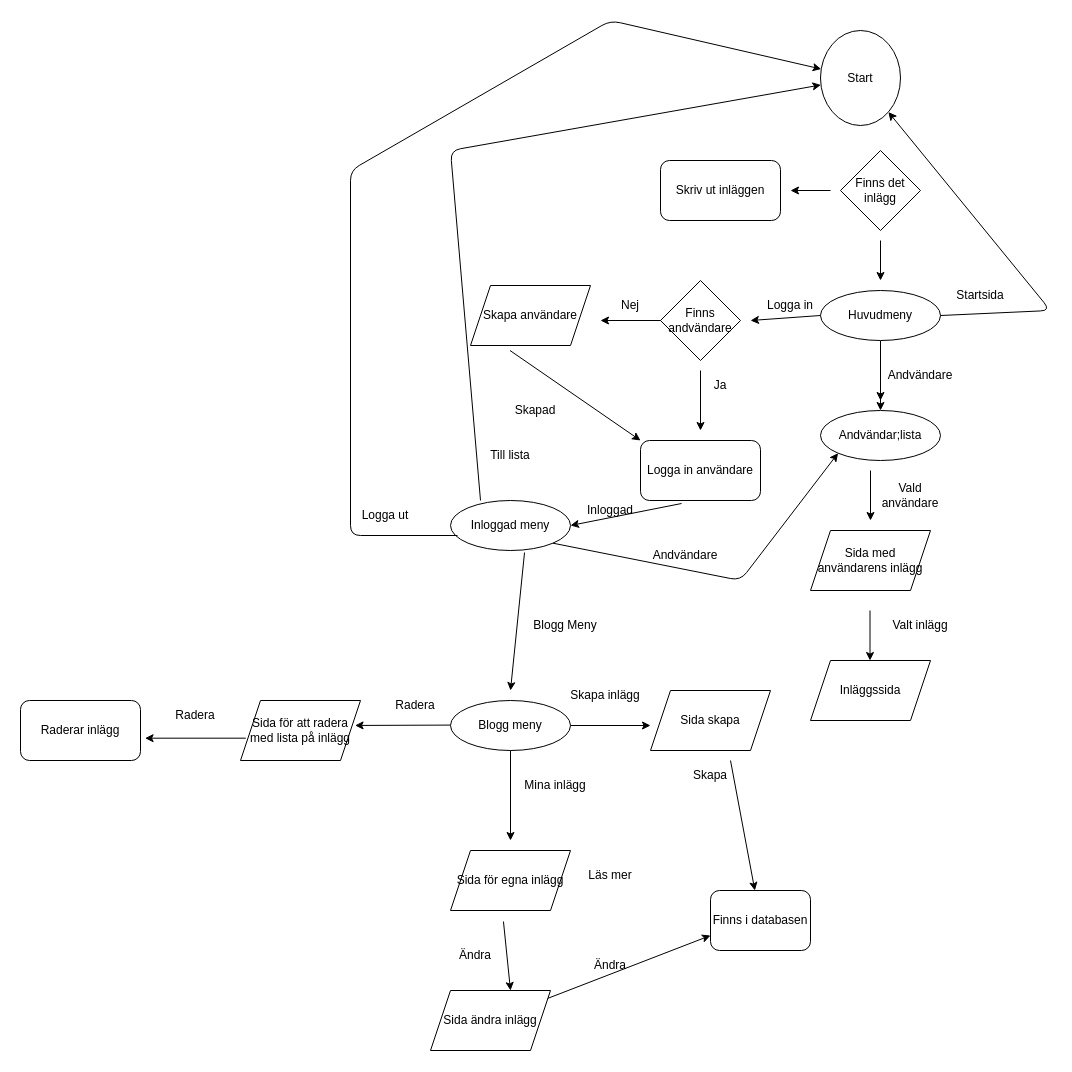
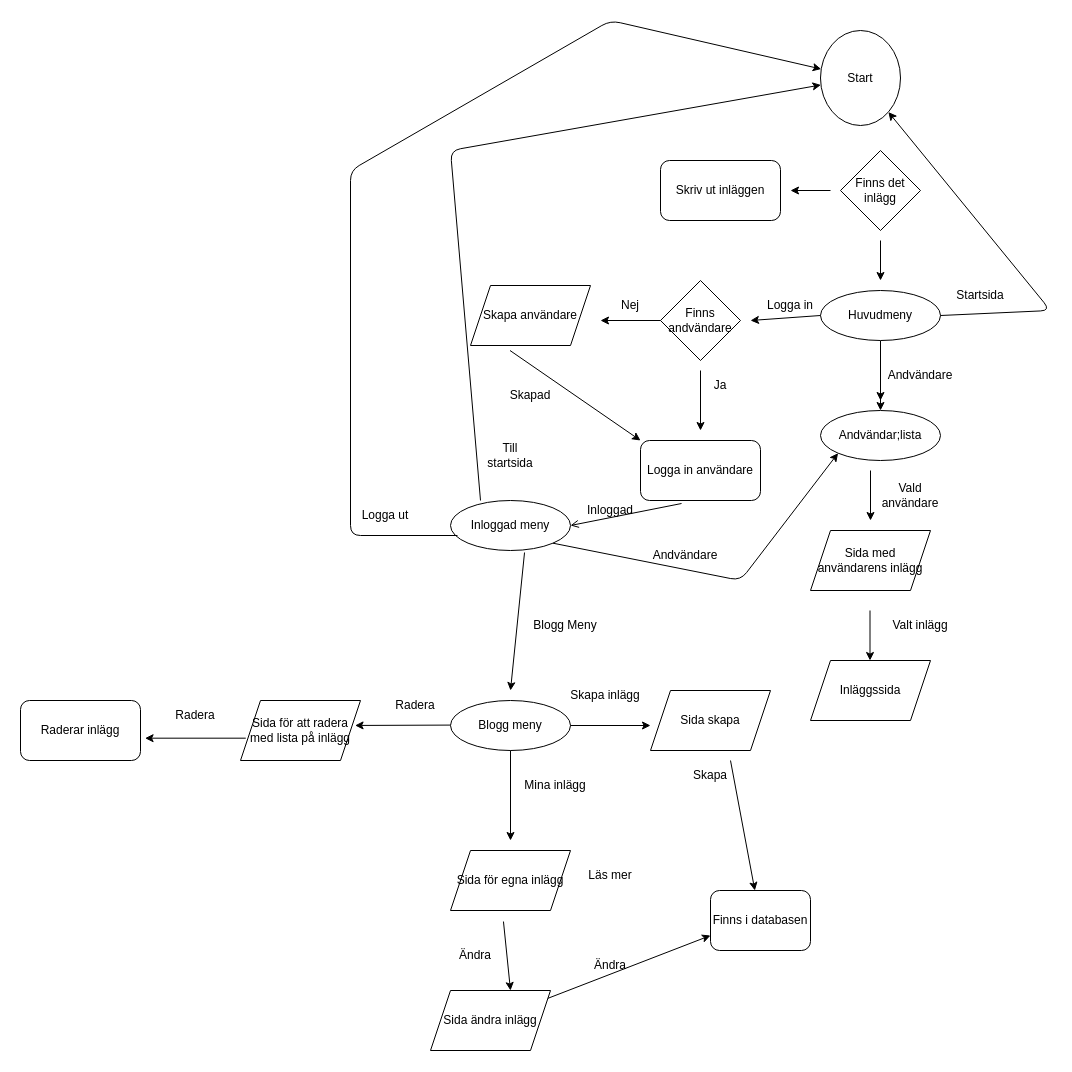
node "Skapad": moved (536, 411) -> (531, 396)
node "Till lista": label "Till lista" -> "Till startsida"
edge "Logga in användare" -> "Inloggad meny": arrowhead classic -> open
